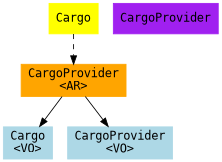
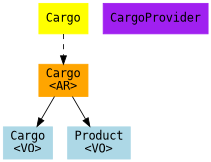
node "CargoProvider <AR>": label "CargoProvider <AR>" -> "Cargo <AR>"
node "CargoProvider <VO>": label "CargoProvider <VO>" -> "Product <VO>"
